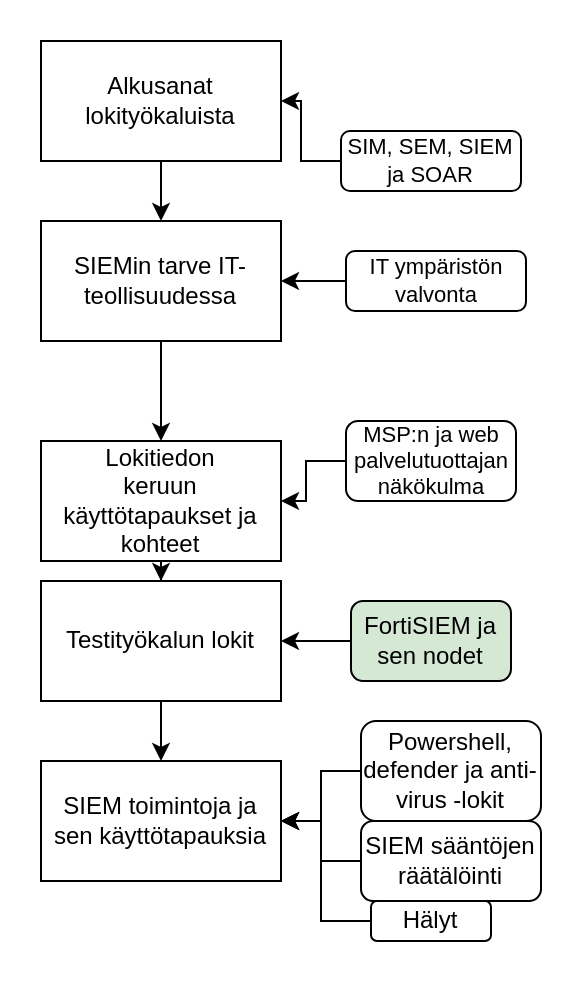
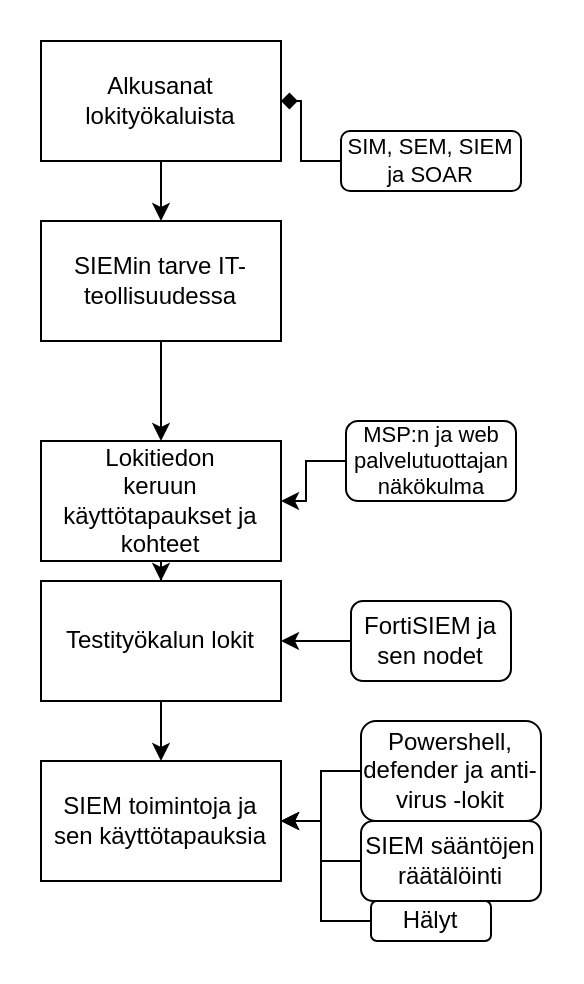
edge "SIM, SEM, SIEM ja SOAR" -> "Alkusanat lokityökaluista": arrowhead classic -> diamond
edge "IT ympäristön valvonta" -> "SIEMin tarve IT-teollisuudessa": removed
node "IT ympäristön valvonta": removed
node "FortiSIEM ja sen nodet": fillcolor #d5e8d4 -> #ffffff
